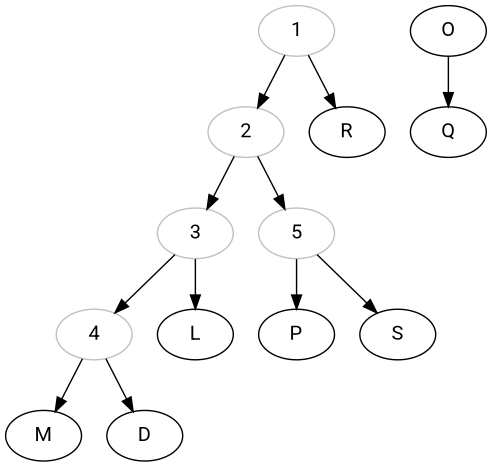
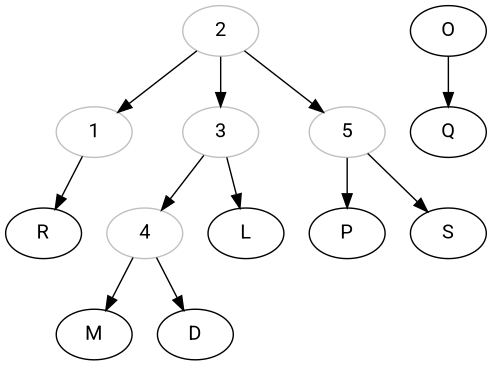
edge "1" -> "2": reversed
